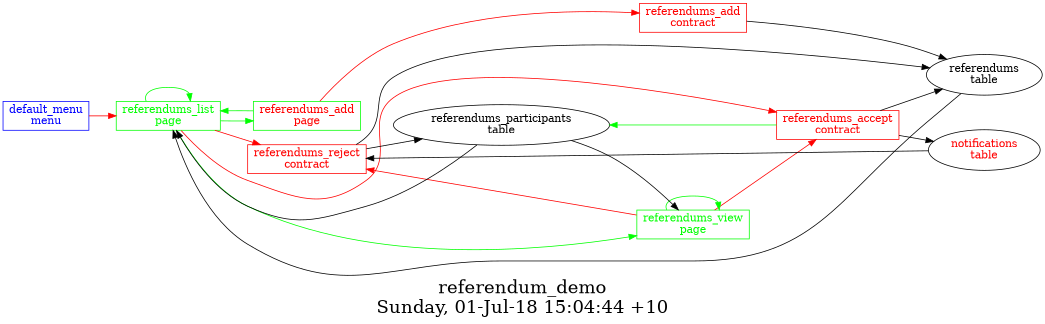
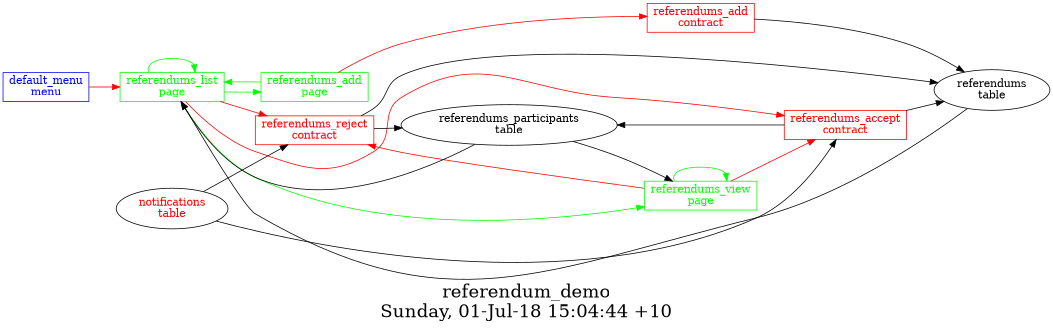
node "referendums_add page": fontcolor red -> green
edge "referendums_accept contract" -> "referendums_participants table": color green -> black
edge "referendums_accept contract" -> "notifications table": reversed
